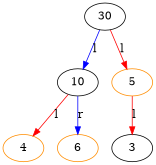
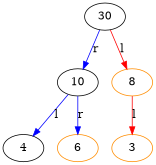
edge "30" -> "10": label "l" -> "r"
node "5": label "5" -> "8"
edge "10" -> "4": color red -> blue
node "4": color darkorange -> black
node "3": color black -> darkorange
